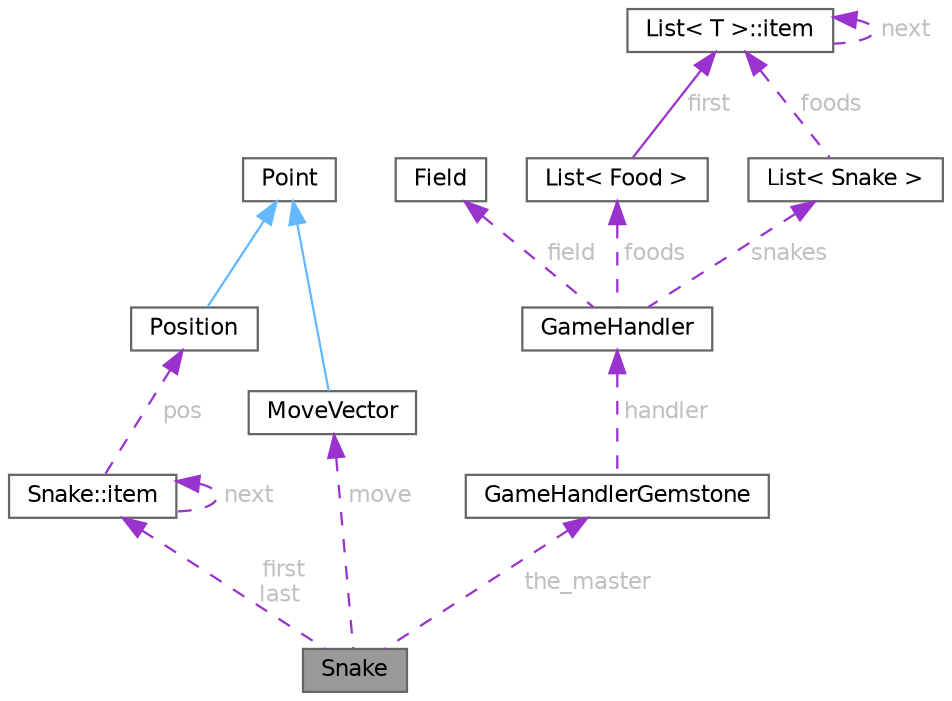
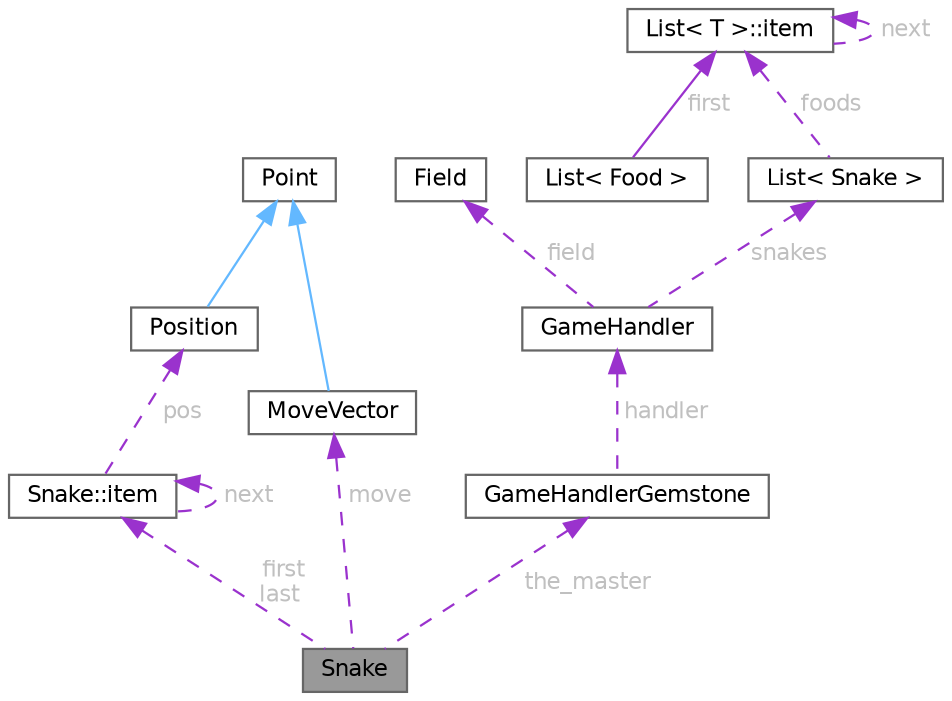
edge "GameHandler" -> "List< Food >": removed, label "foods"
